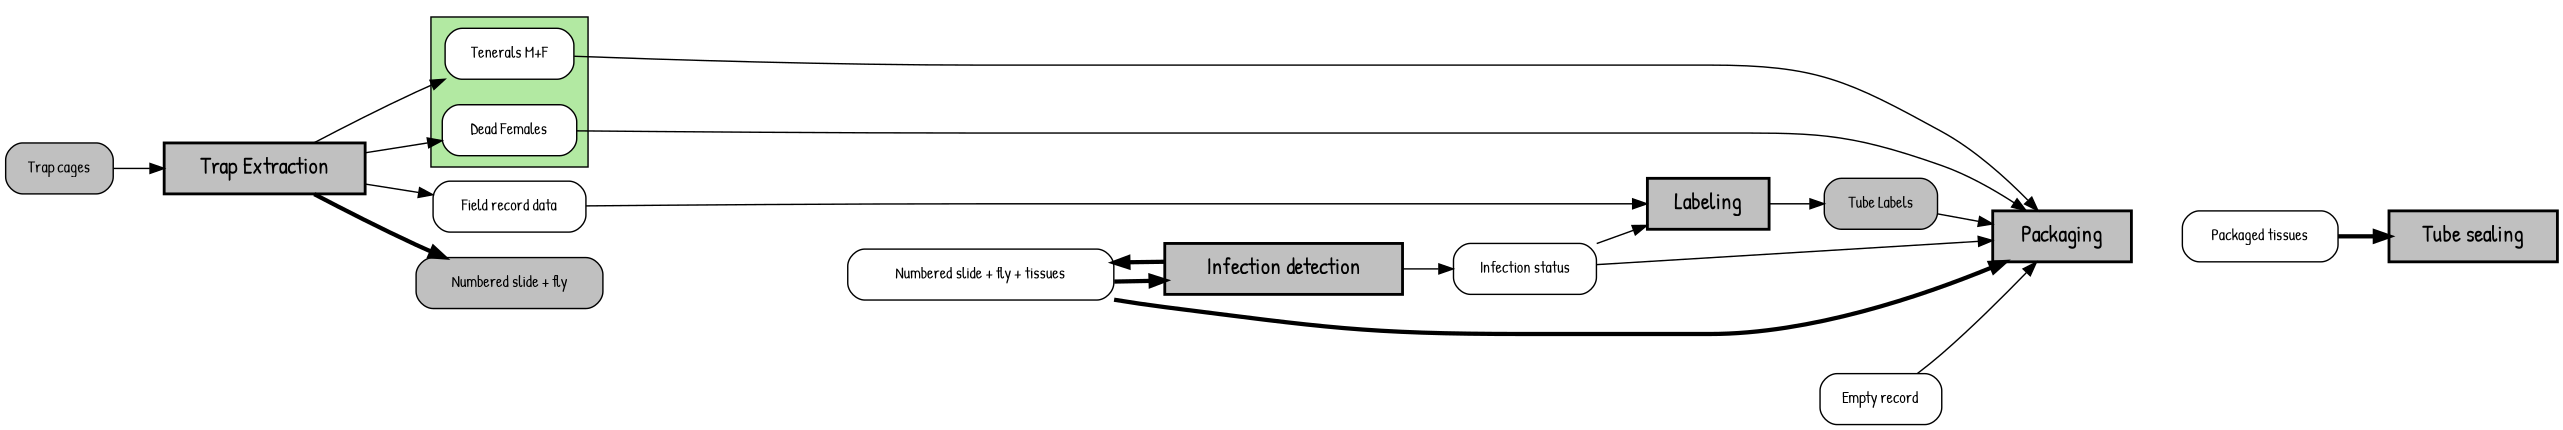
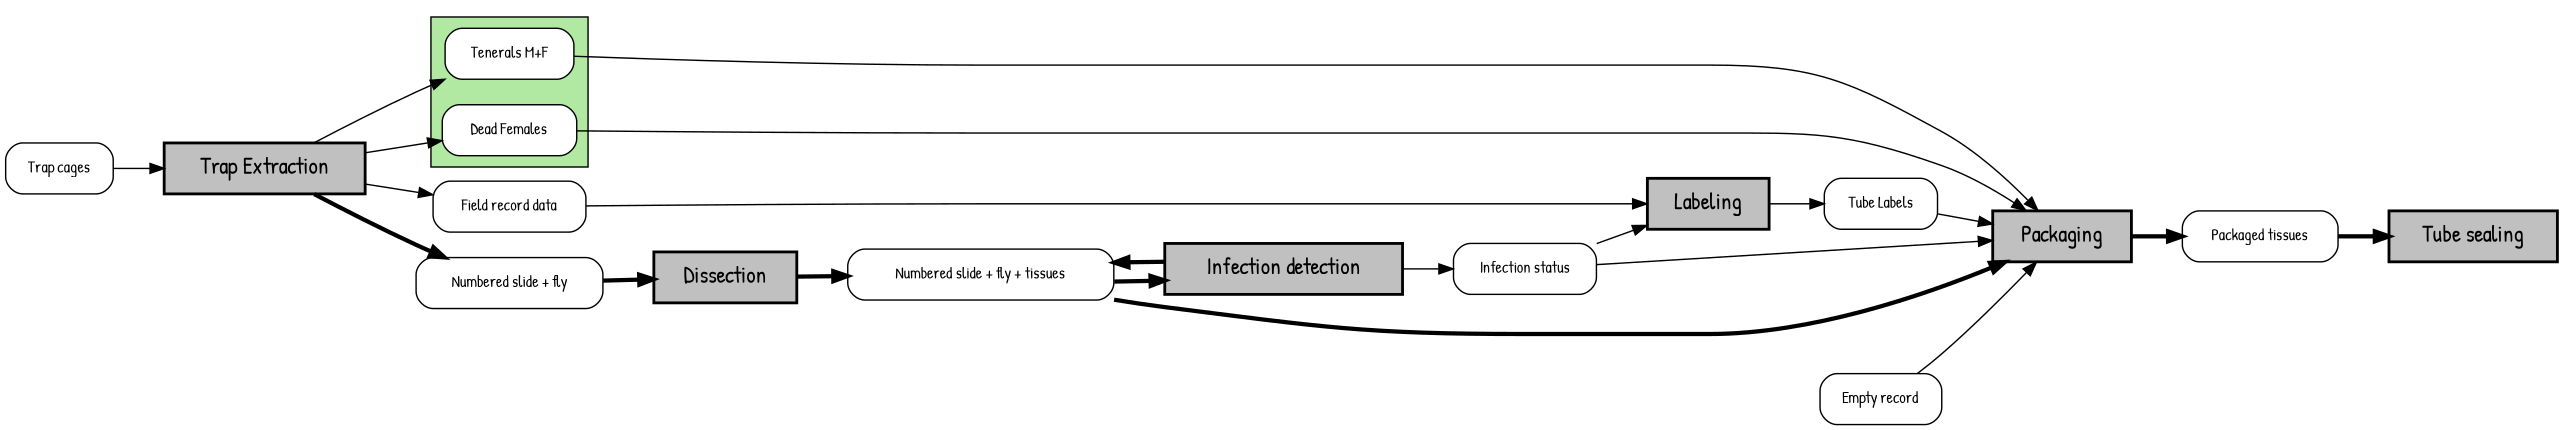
node "Trap cages": fillcolor grey -> white
node "Tube Labels": fillcolor grey -> white
edge "Packaging" -> "Packaged tissues": added
node "Dissection": added
node "Numbered slide + fly": fillcolor grey -> white
